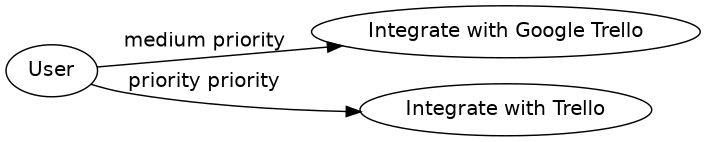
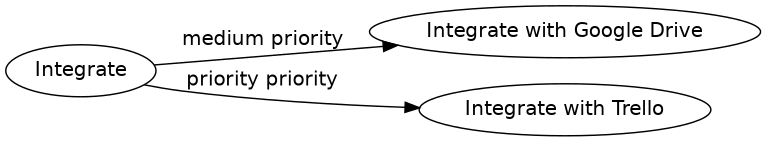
node "Integrate with Google Trello": label "Integrate with Google Trello" -> "Integrate with Google Drive"
node "User": label "User" -> "Integrate"
